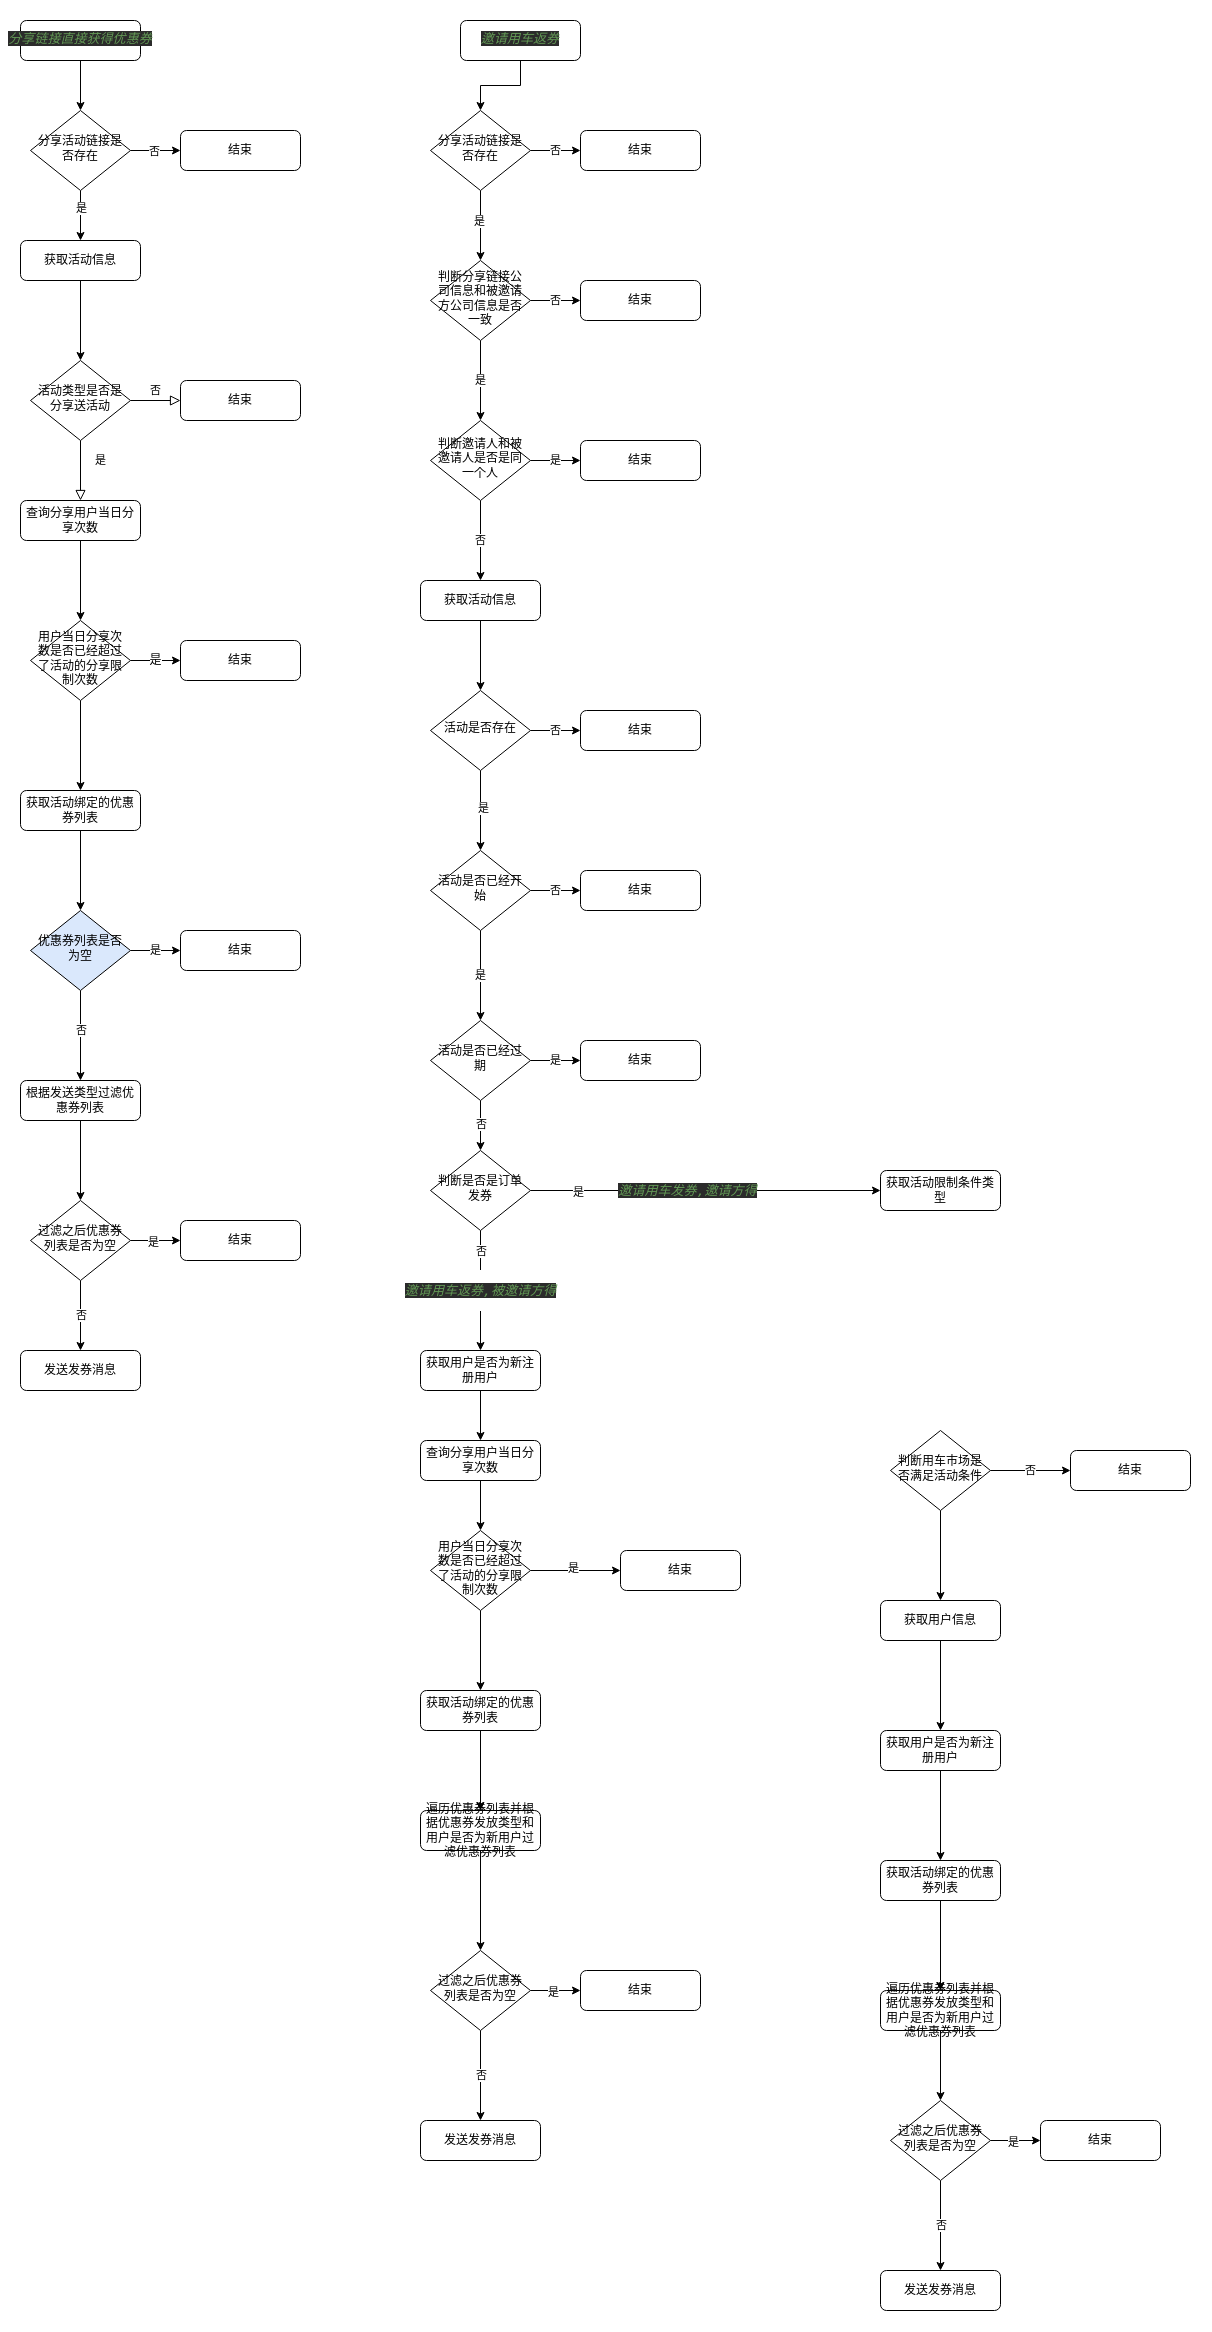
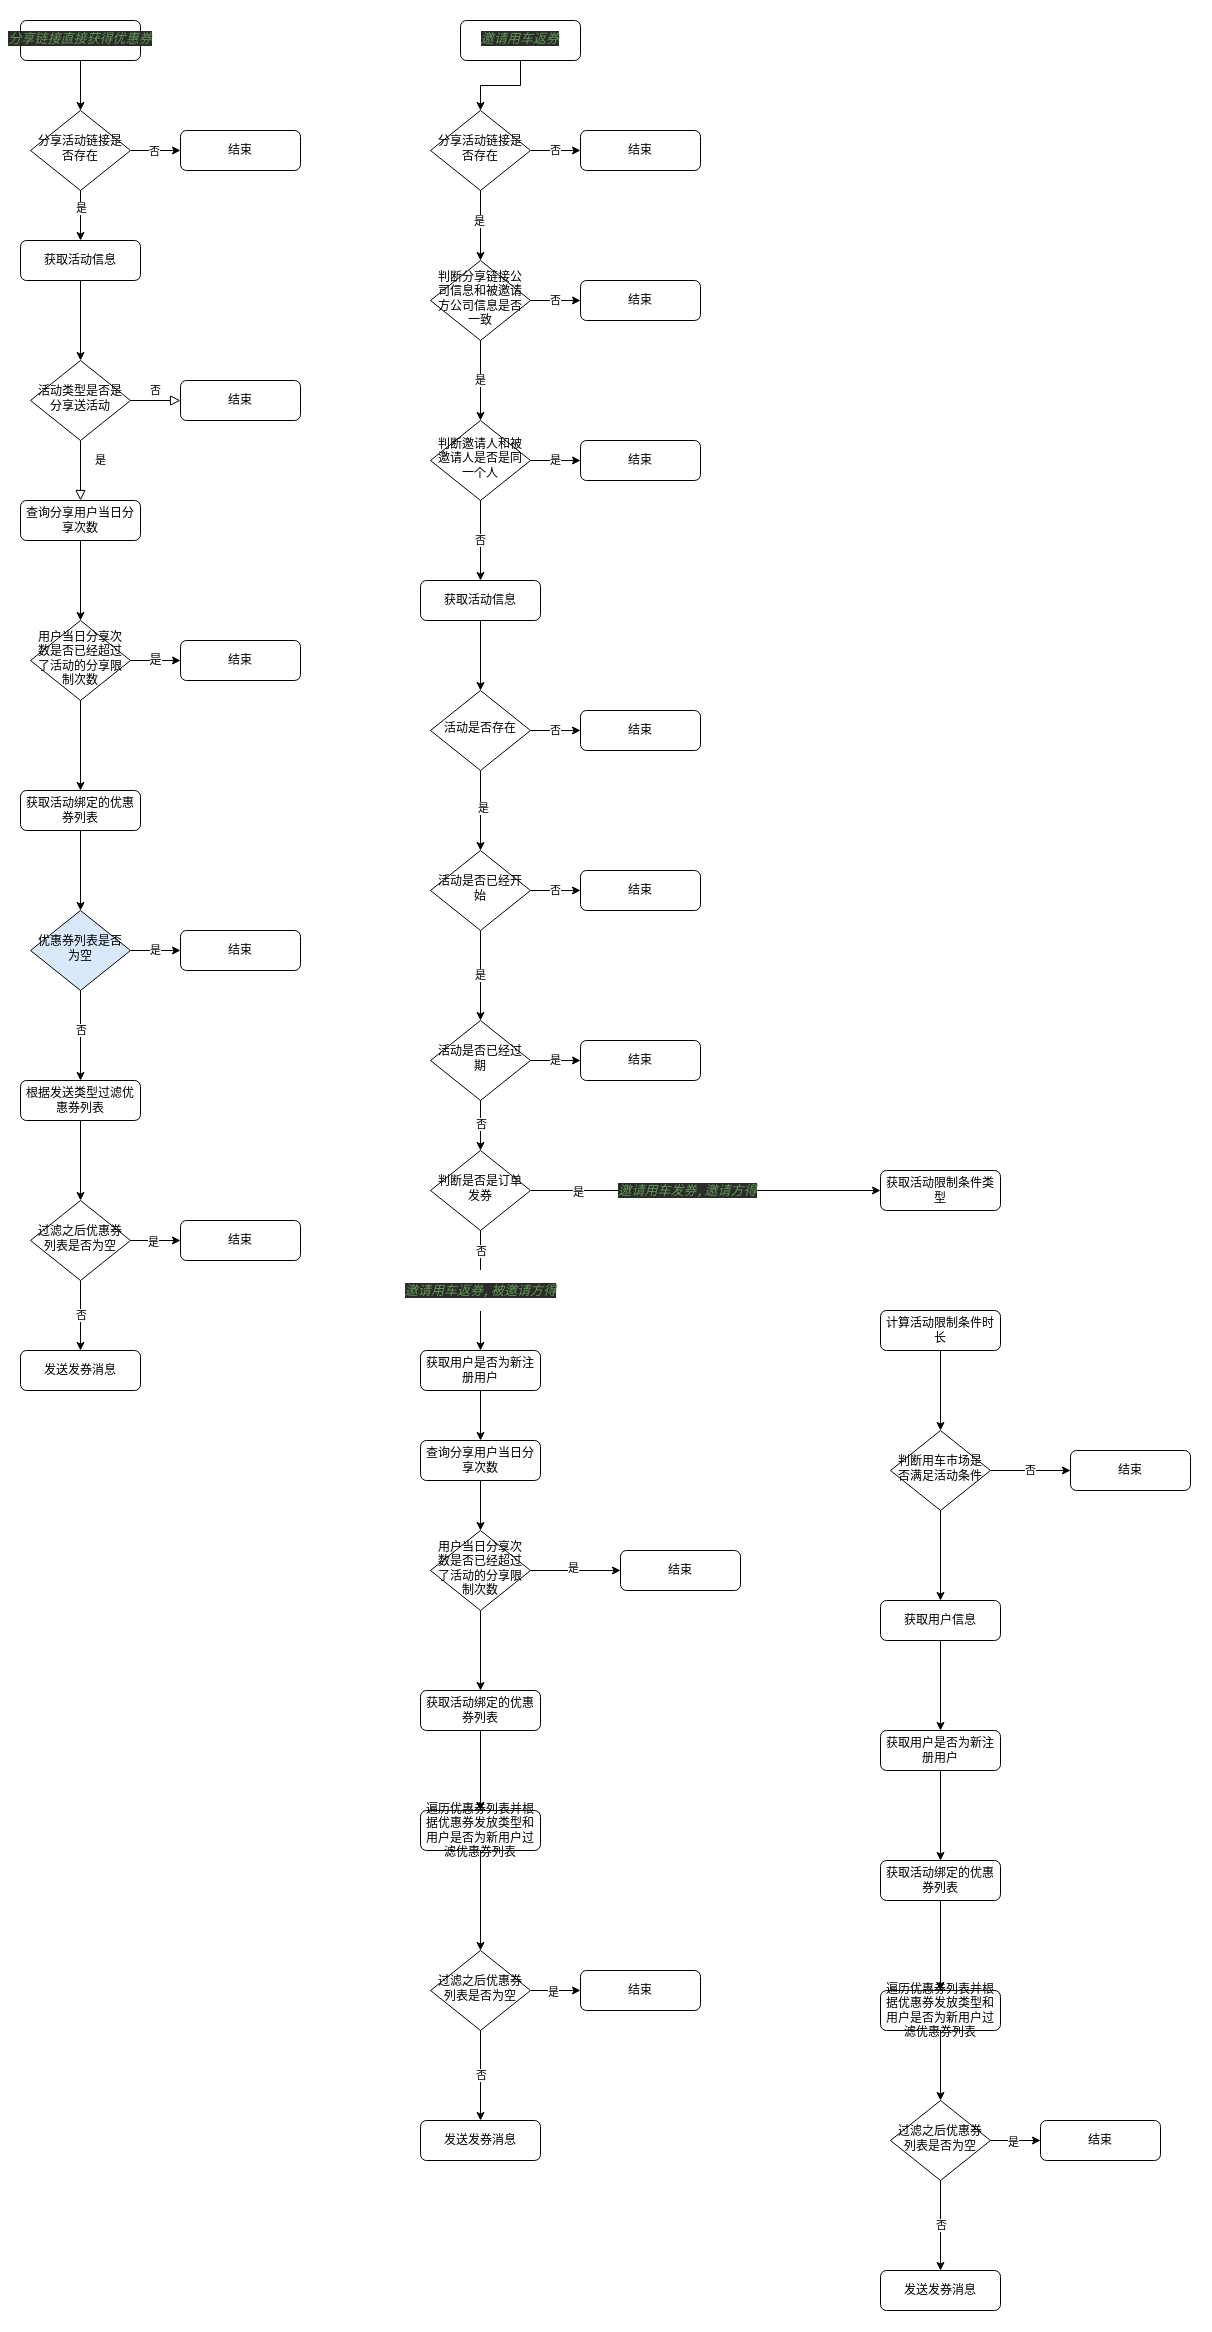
node "计算活动限制条件时长": added
edge "计算活动限制条件时长" -> "判断用车市场是否满足活动条件": added
